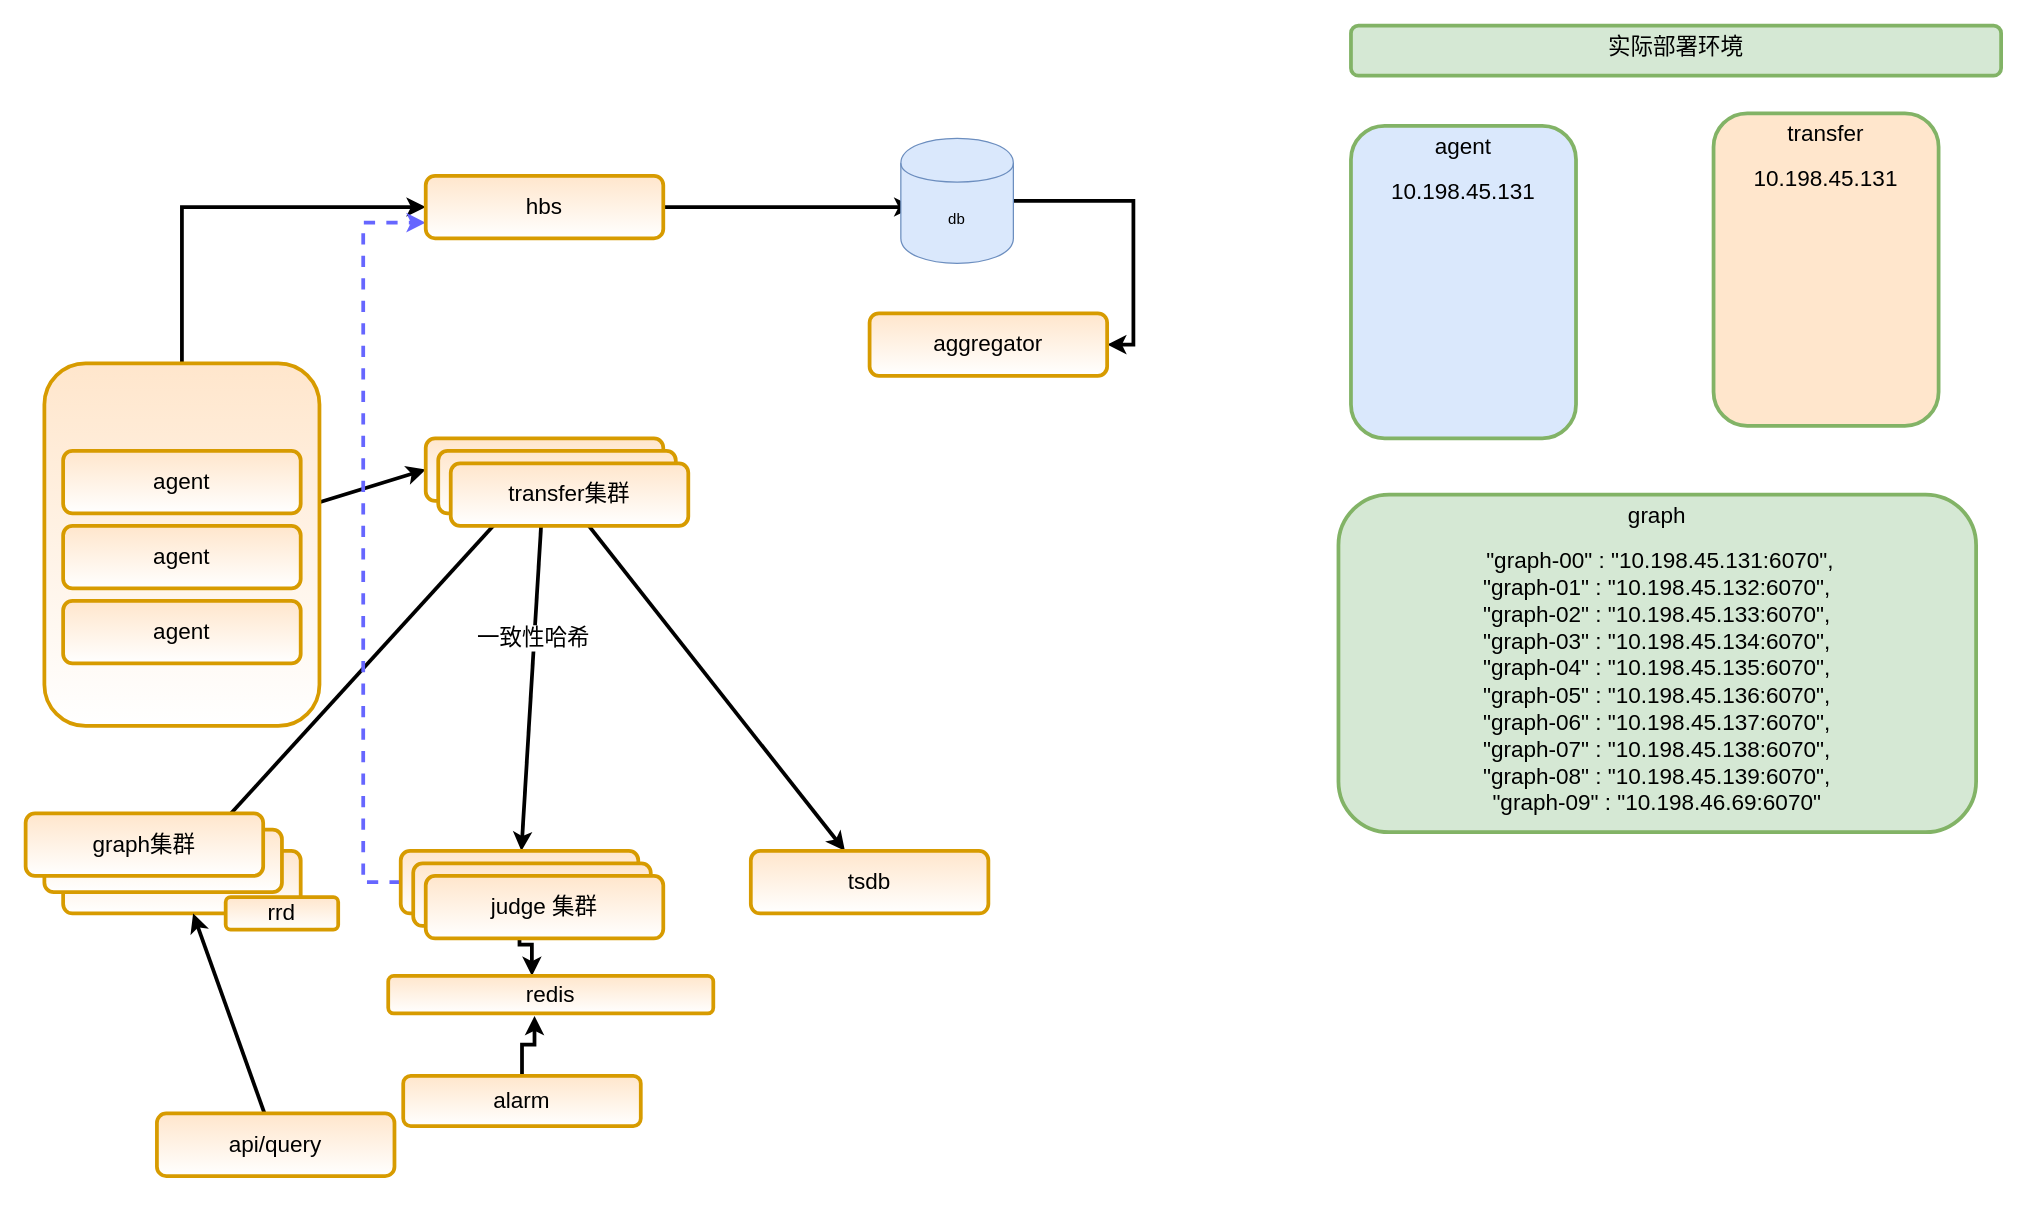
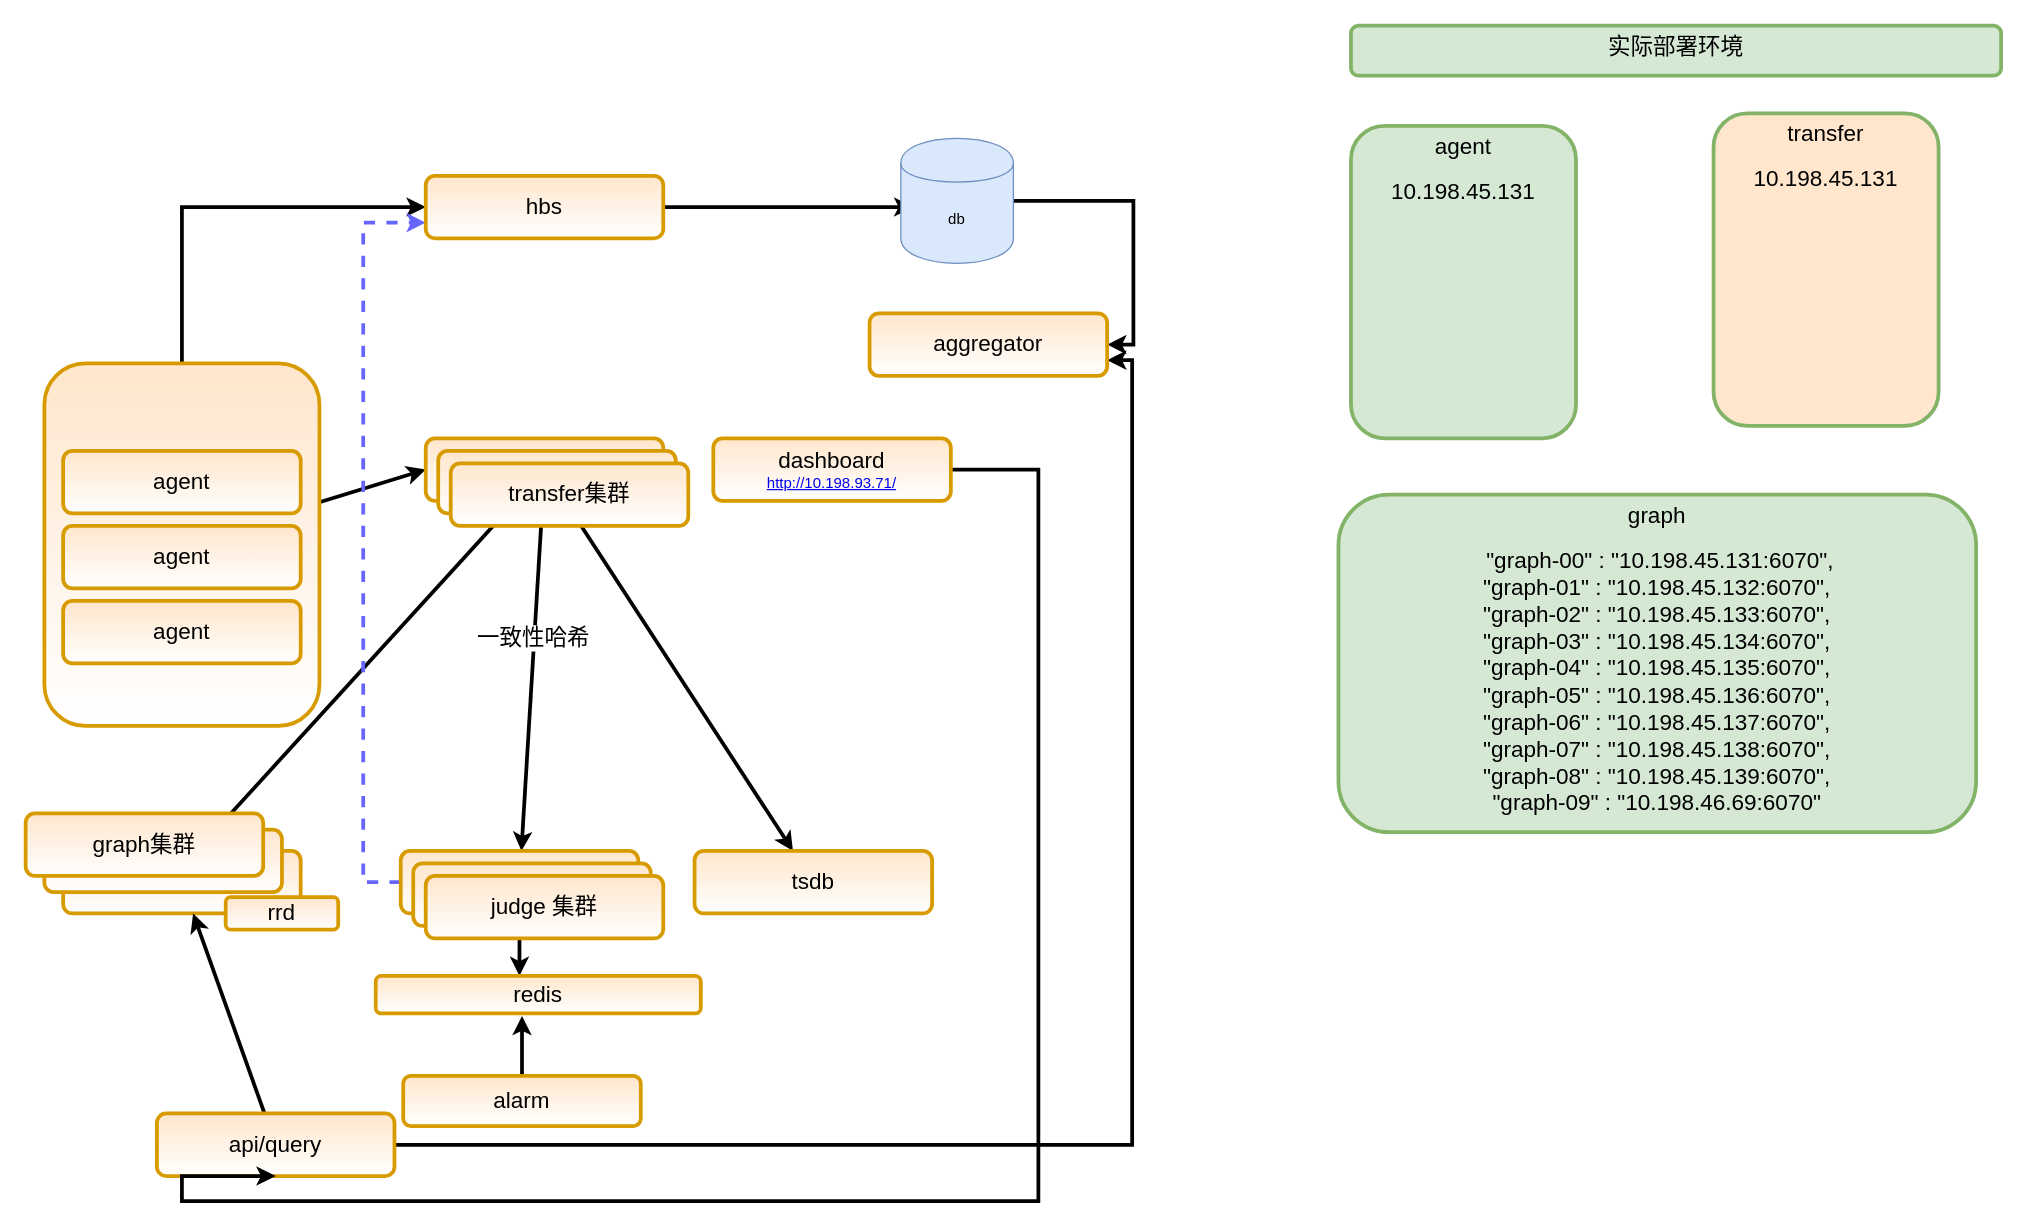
node "agent 10.198.45.131": fillcolor #dae8fc -> #d5e8d4
node "dashboard http://10.198.93.71/": added
node "tsdb": moved (869, 882) -> (813, 882)
node "redis": moved (551, 994) -> (538, 994)
edge "api/query" -> "aggregator": added
edge "dashboard http://10.198.93.71/" -> "api/query": added
